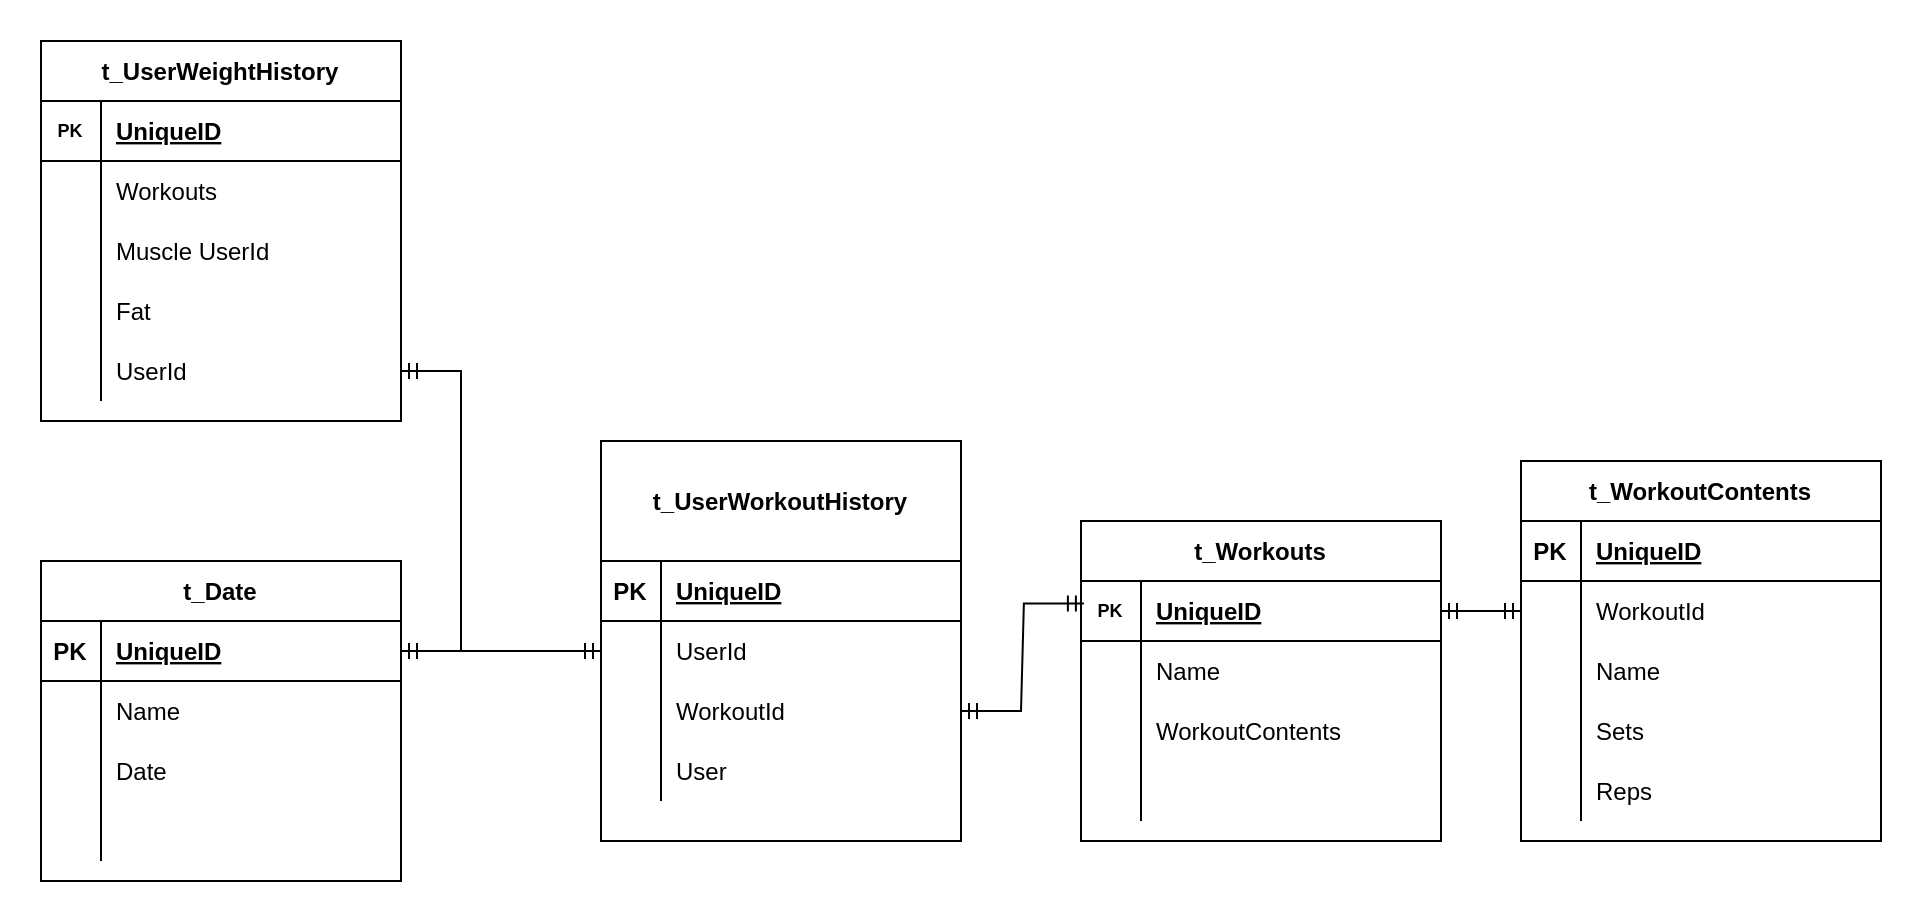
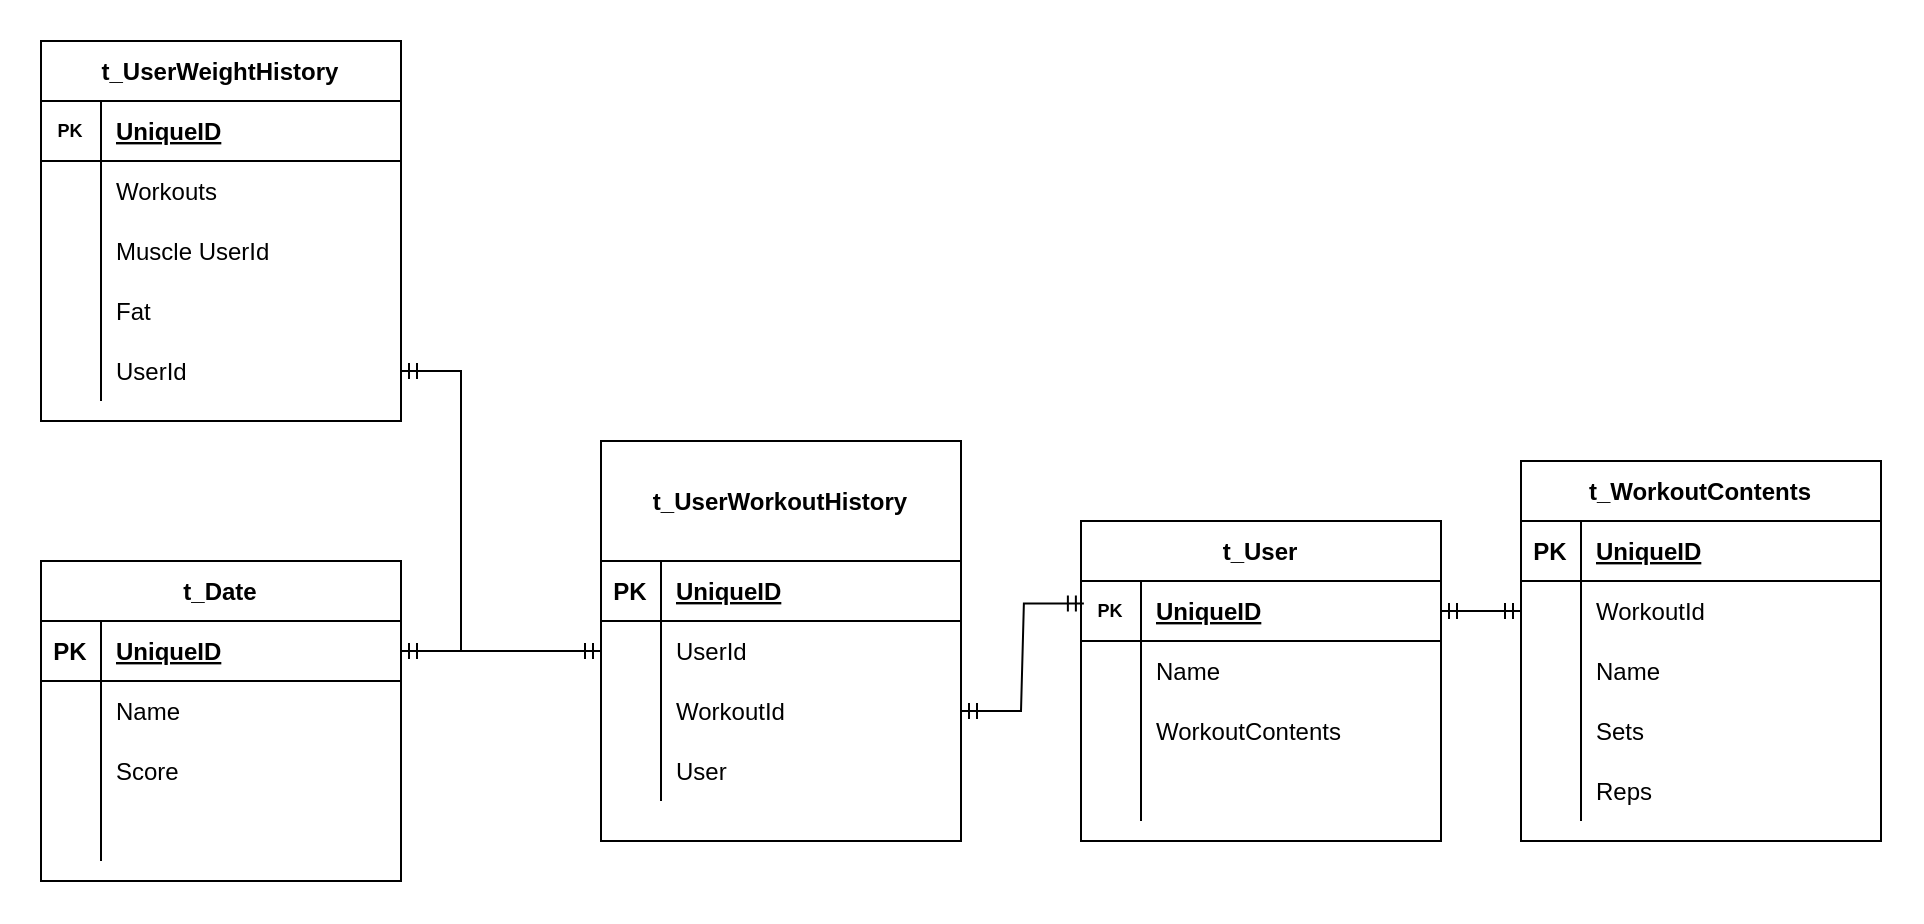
node "t_Workouts": label "t_Workouts" -> "t_User"
node "Date": label "Date" -> "Score"
